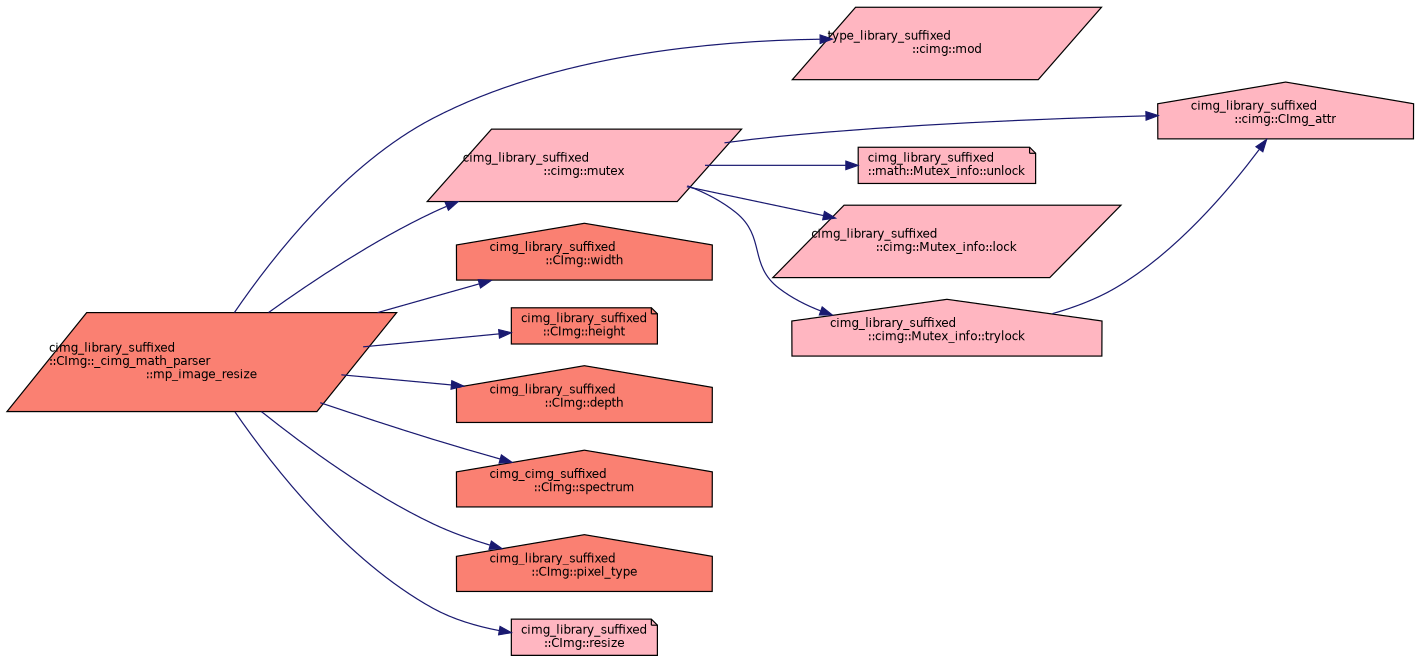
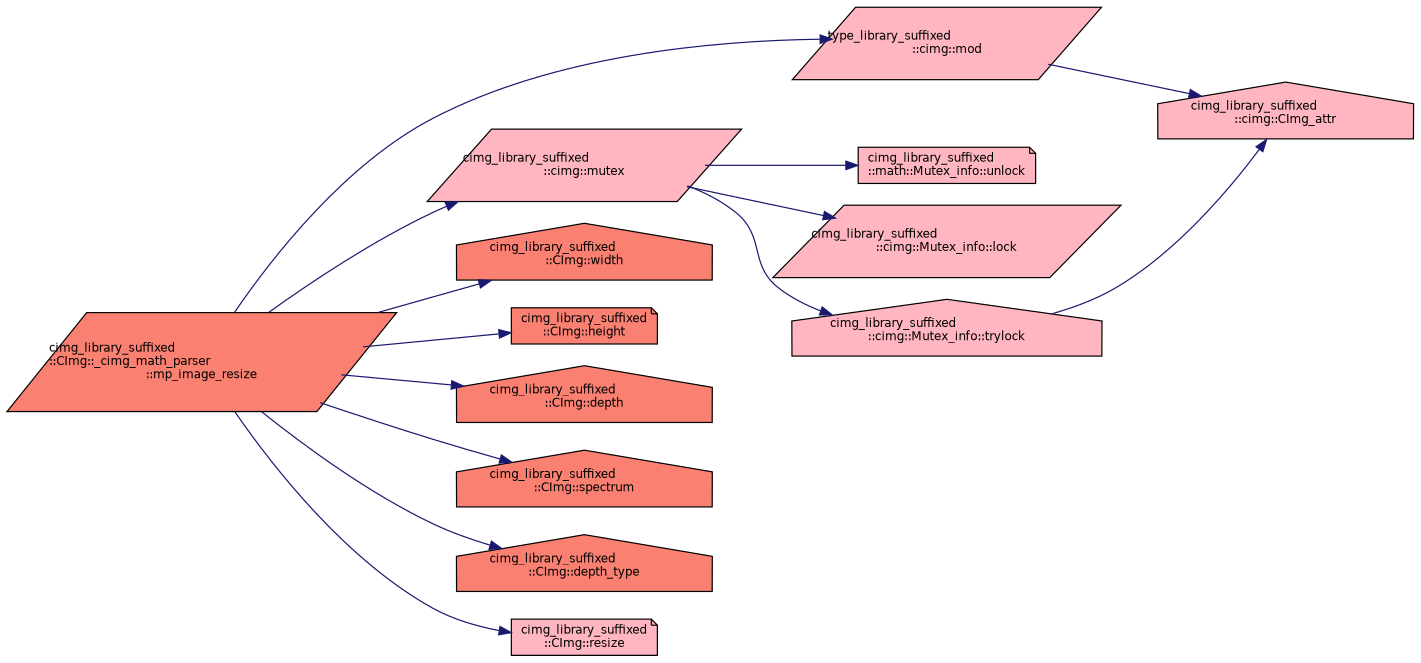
edge "cimg_library_suffixed ::cimg::mutex" -> "cimg_library_suffixed ::cimg::CImg_attr": now "type_library_suffixed ::cimg::mod" -> "cimg_library_suffixed ::cimg::CImg_attr"
node "cimg_cimg_suffixed ::CImg::spectrum": label "cimg_cimg_suffixed ::CImg::spectrum" -> "cimg_library_suffixed ::CImg::spectrum"
node "cimg_library_suffixed ::CImg::pixel_type": label "cimg_library_suffixed ::CImg::pixel_type" -> "cimg_library_suffixed ::CImg::depth_type"
